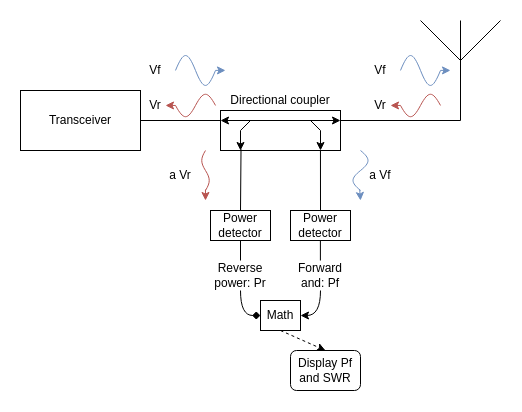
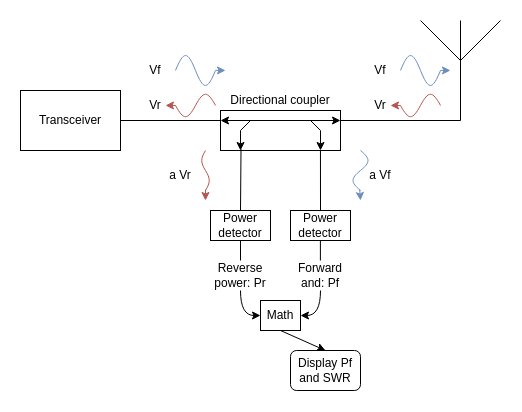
node "Transceiver": size 120x60 -> 100x60
edge "Reverse power: Pr" -> "Math": arrowhead diamond -> classic
edge "Math" -> "Display Pf and SWR": style dashed -> solid
